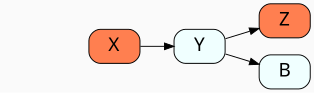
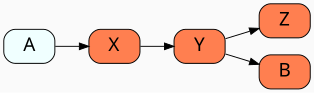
node "A": added
node "Y": fillcolor azure -> coral
node "B": fillcolor azure -> coral
